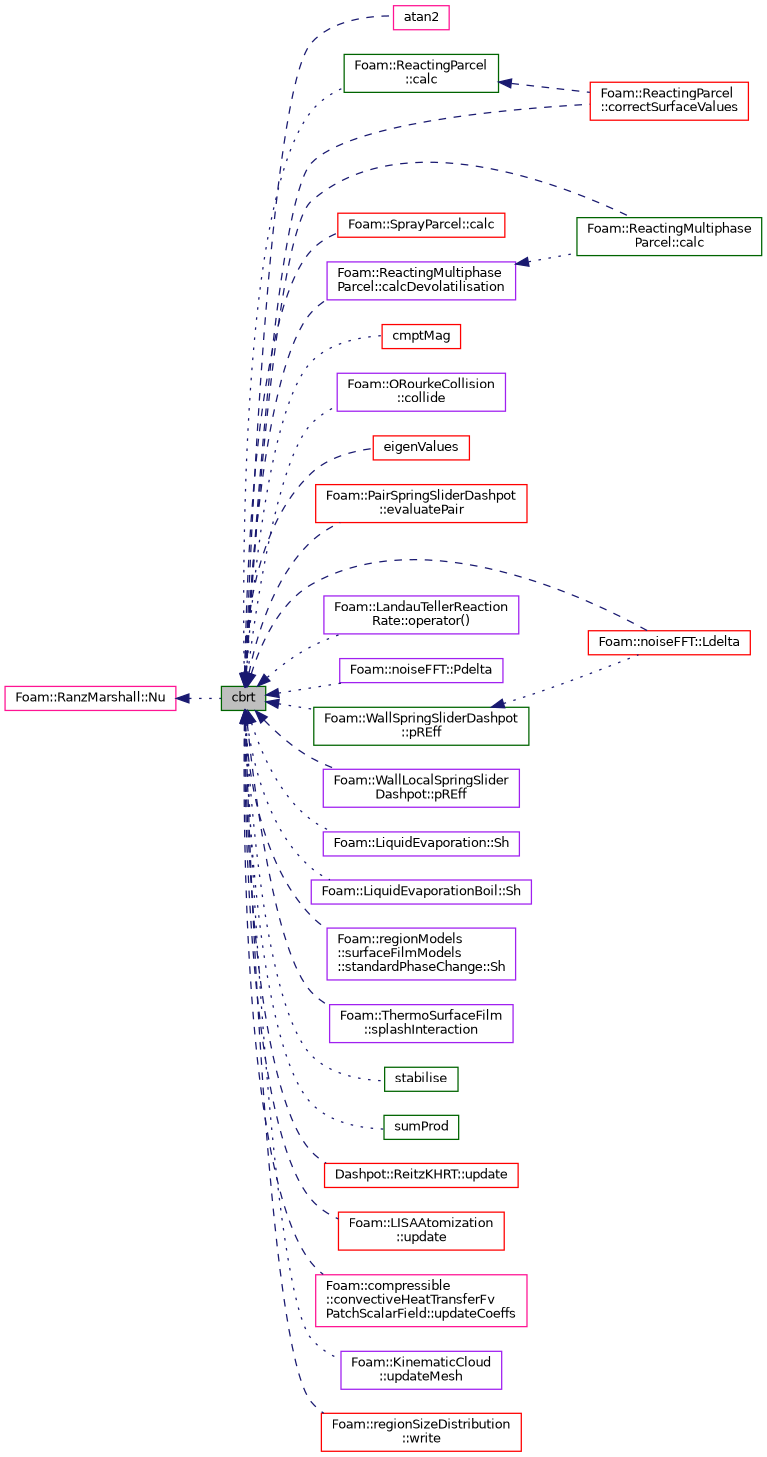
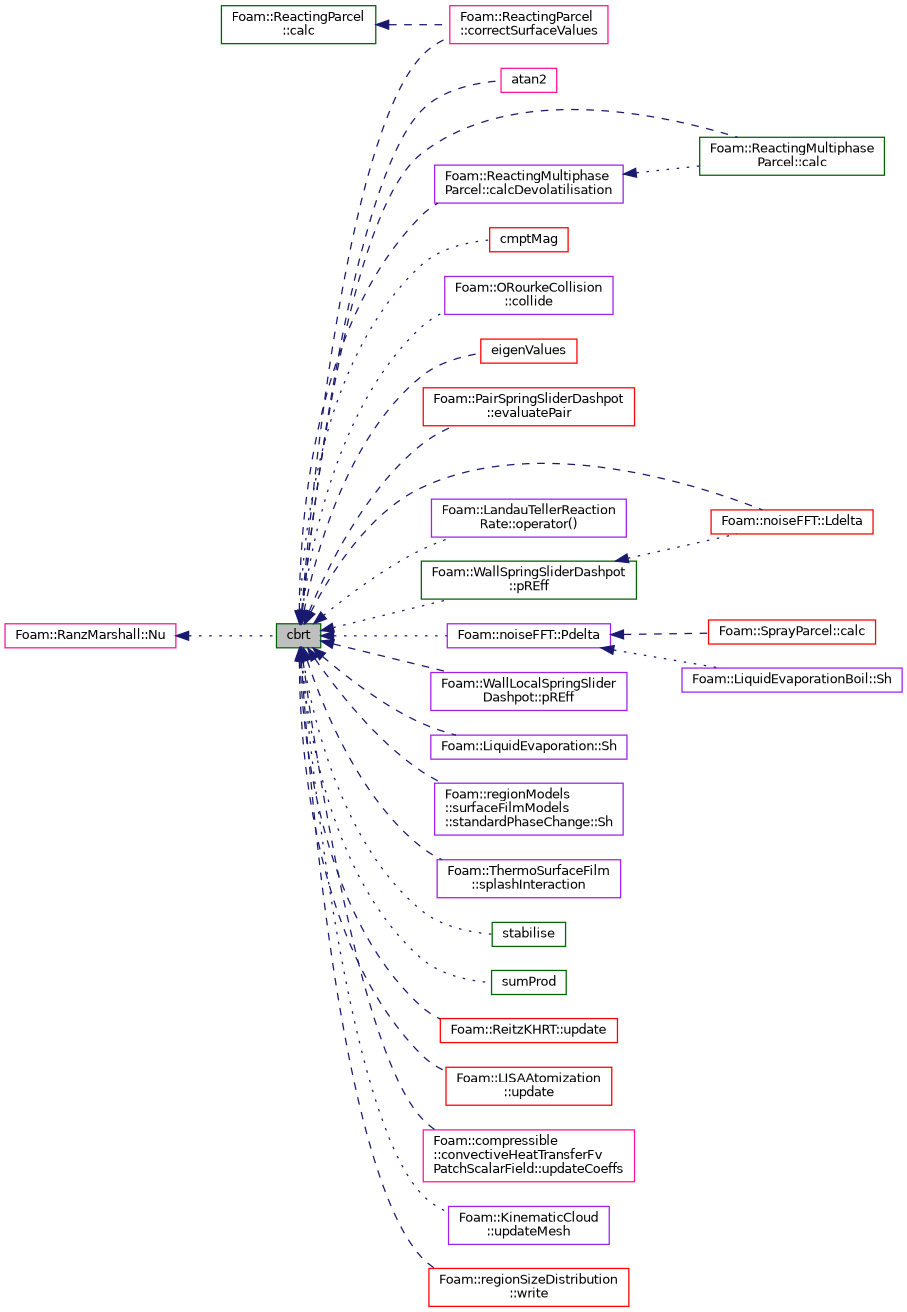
node "Foam::ReactingParcel ::correctSurfaceValues": color red -> deeppink
edge "Foam::ReactingParcel ::calc" -> "cbrt": removed
edge "Foam::SprayParcel::calc" -> "cbrt": now "Foam::SprayParcel::calc" -> "Foam::noiseFFT::Pdelta"
edge "Foam::LiquidEvaporation::Sh" -> "cbrt": style dotted -> dashed
edge "Foam::LiquidEvaporationBoil::Sh" -> "cbrt": now "Foam::LiquidEvaporationBoil::Sh" -> "Foam::noiseFFT::Pdelta"
node "Dashpot::ReitzKHRT::update": label "Dashpot::ReitzKHRT::update" -> "Foam::ReitzKHRT::update"
